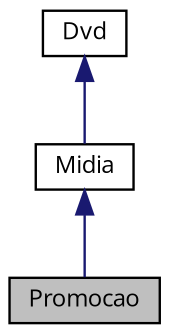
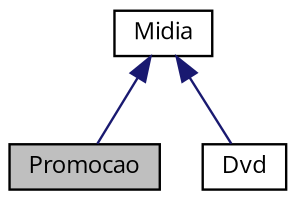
edge "Midia" -> "Dvd": reversed
